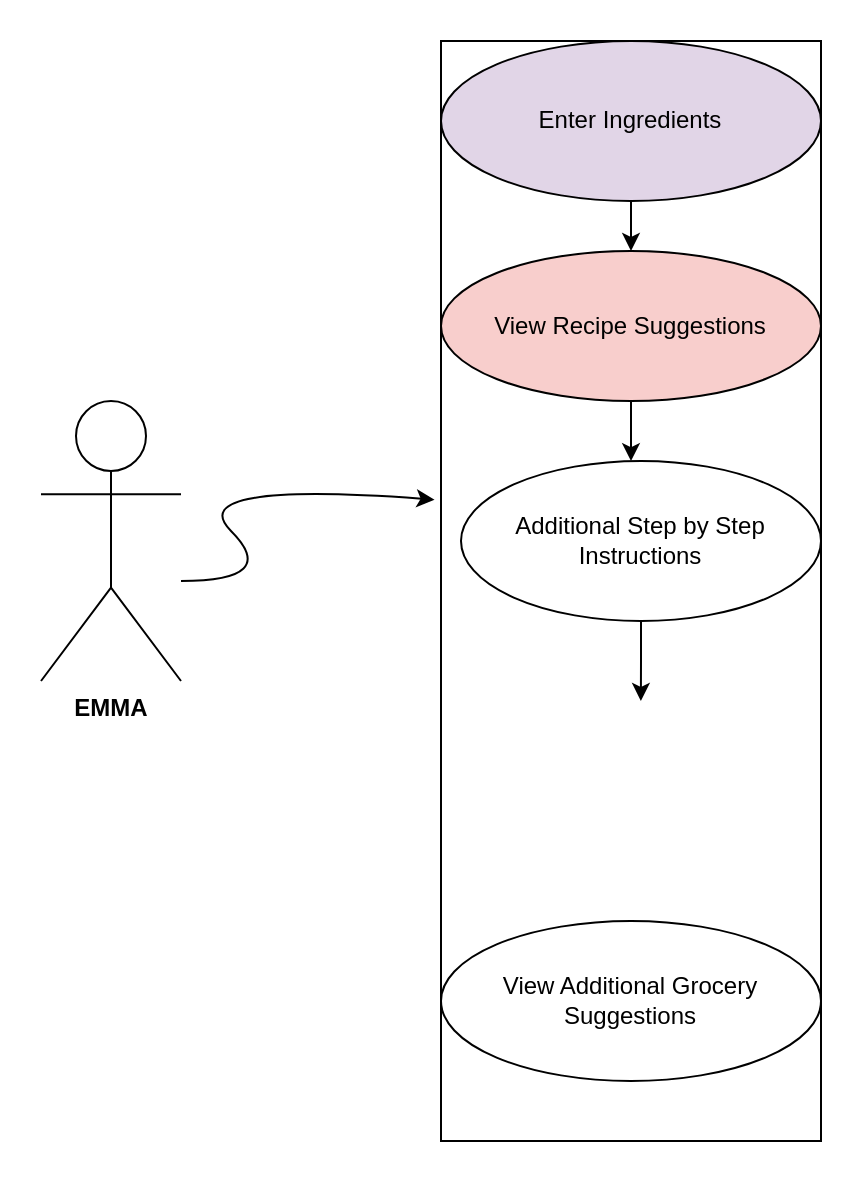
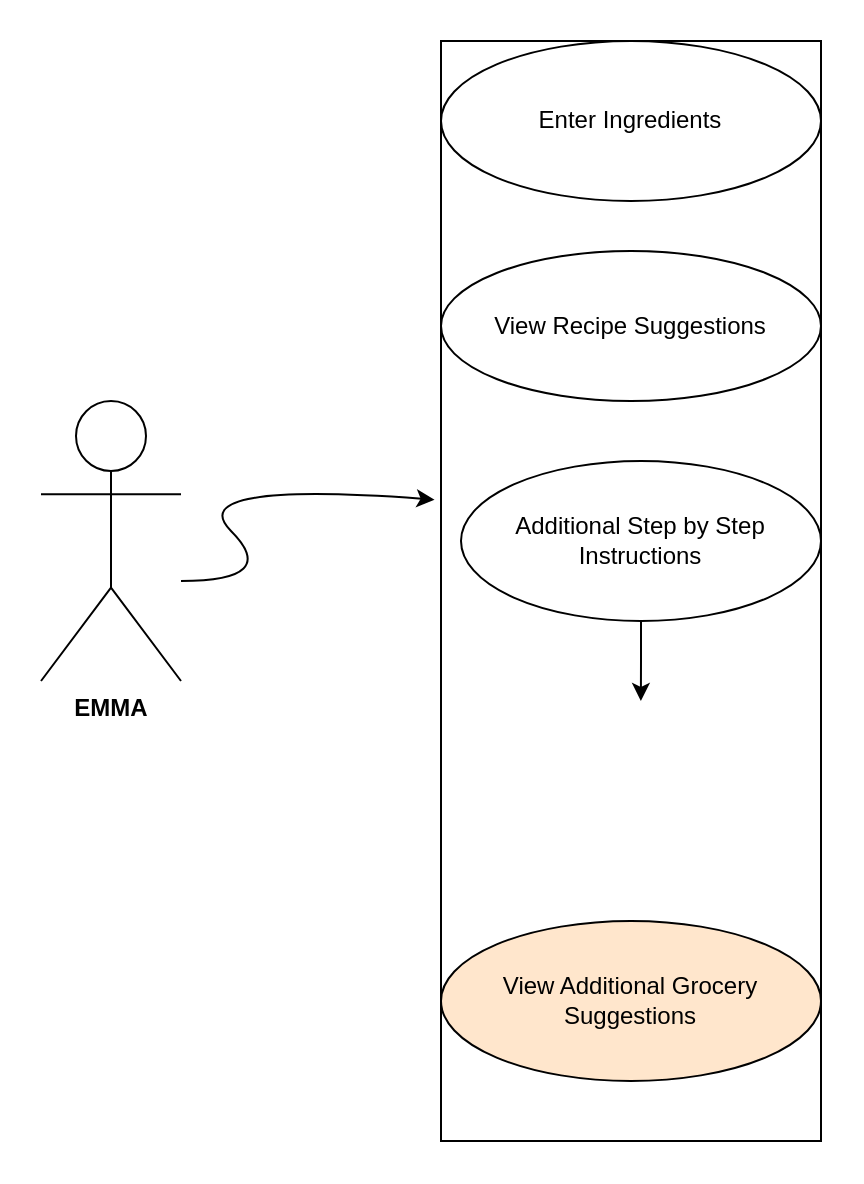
node "Enter Ingredients": fillcolor #e1d5e7 -> #ffffff
edge "Enter Ingredients" -> "View Recipe Suggestions": removed
node "View Recipe Suggestions": fillcolor #f8cecc -> #ffffff
edge "View Recipe Suggestions" -> "Additional Step by Step Instructions": removed
node "View Additional Grocery Suggestions": fillcolor #ffffff -> #ffe6cc
